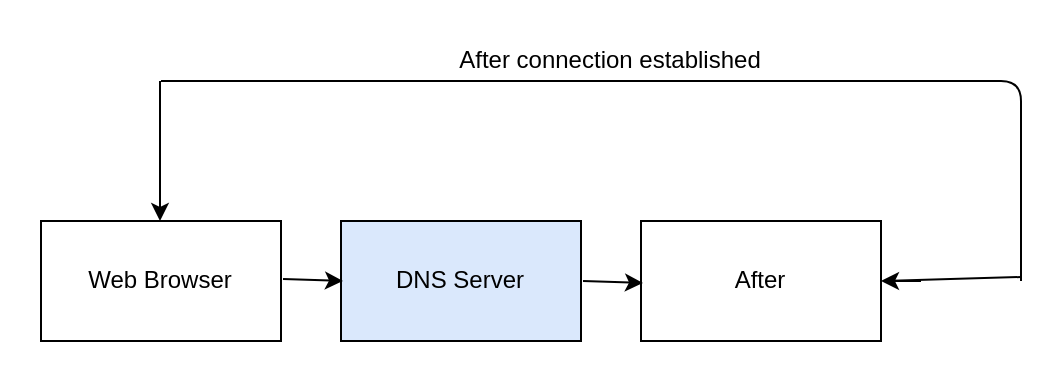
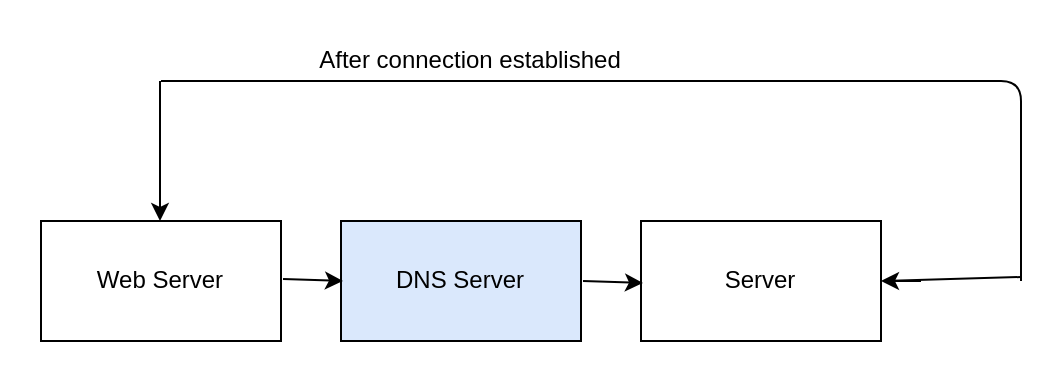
node "After connection established": moved (611, 61) -> (471, 61)
node "Web Browser": label "Web Browser" -> "Web Server"
node "After": label "After" -> "Server"
